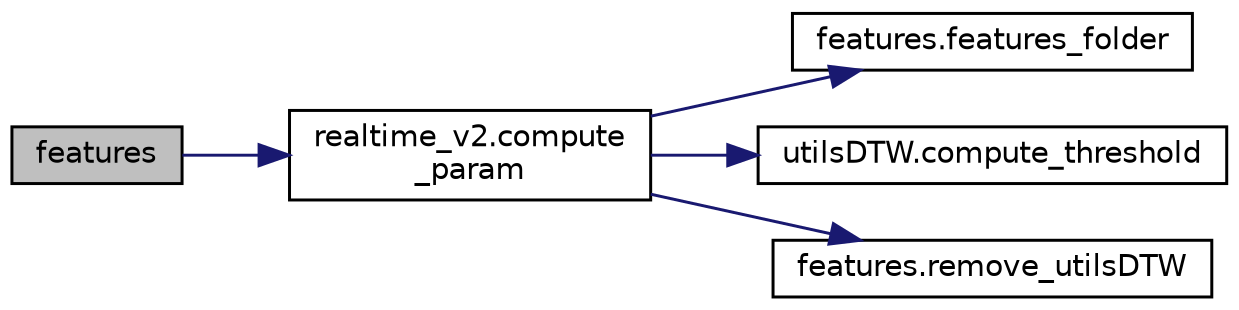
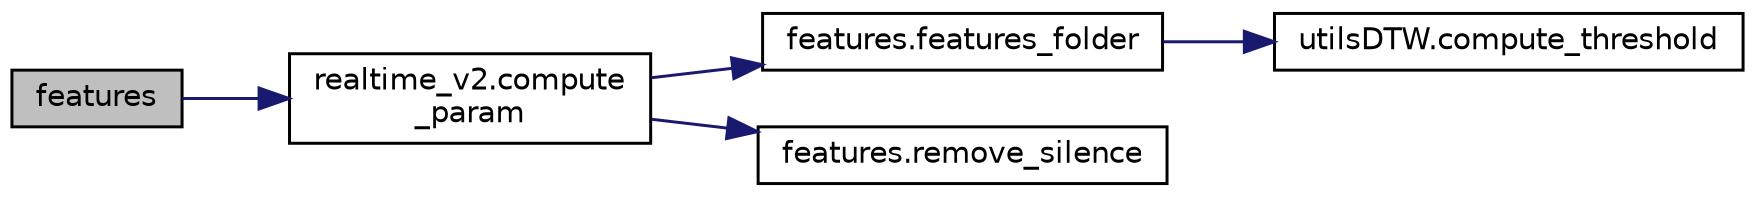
edge "realtime_v2.compute _param" -> "utilsDTW.compute_threshold": now "features.features_folder" -> "utilsDTW.compute_threshold"
node "features.remove_utilsDTW": label "features.remove_utilsDTW" -> "features.remove_silence"
